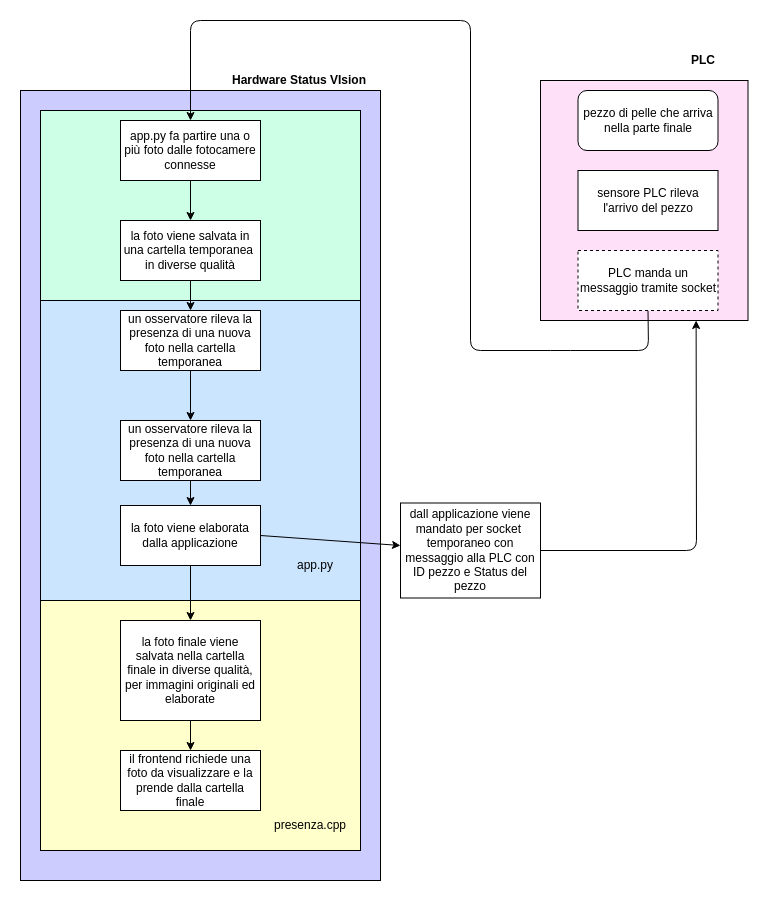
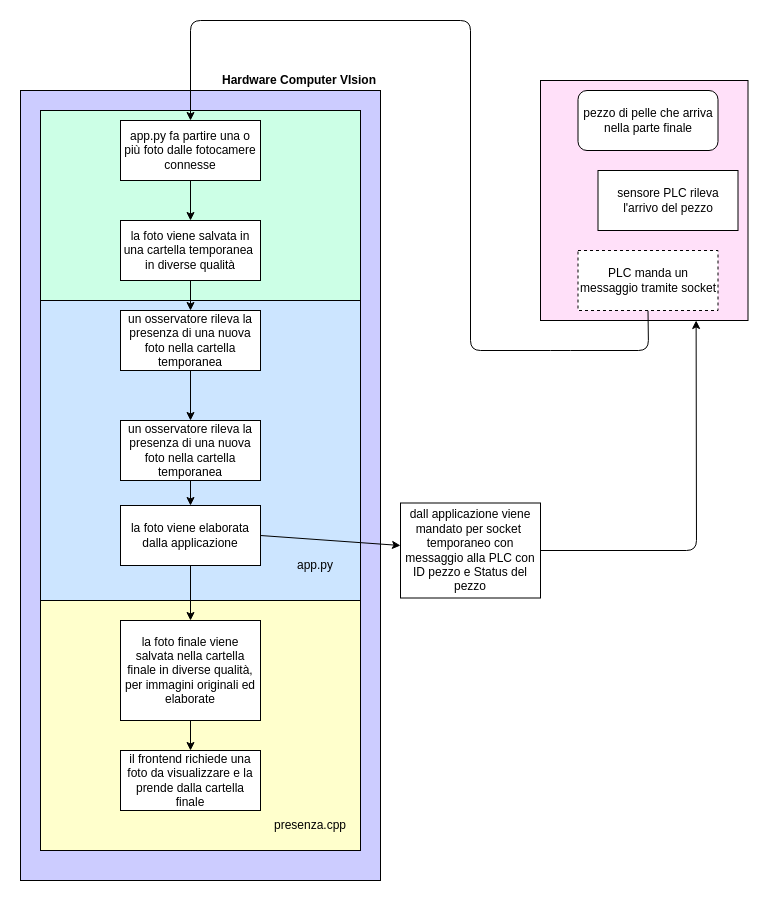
node "PLC": removed
node "Hardware Status VIsion": label "Hardware Status VIsion" -> "Hardware Computer VIsion"
node "sensore PLC rileva l'arrivo del pezzo": moved (648, 201) -> (668, 201)
